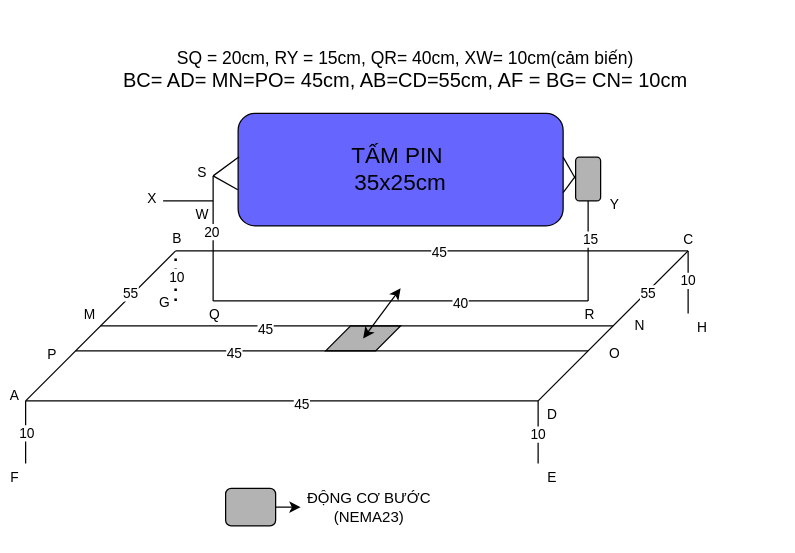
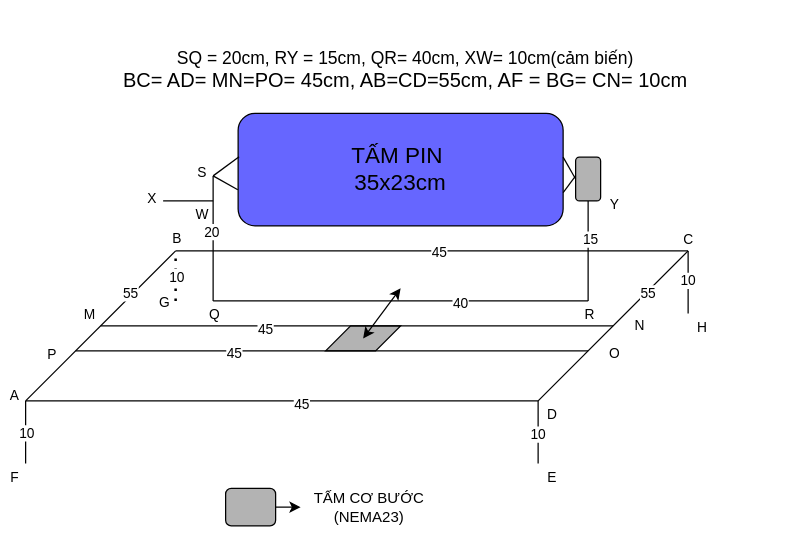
node "TẤM PIN 35x25cm": label "TẤM PIN 35x25cm" -> "TẤM PIN 35x23cm"
node "ĐỘNG CƠ BƯỚC (NEMA23)": label "ĐỘNG CƠ BƯỚC (NEMA23)" -> "TẤM CƠ BƯỚC (NEMA23)"
